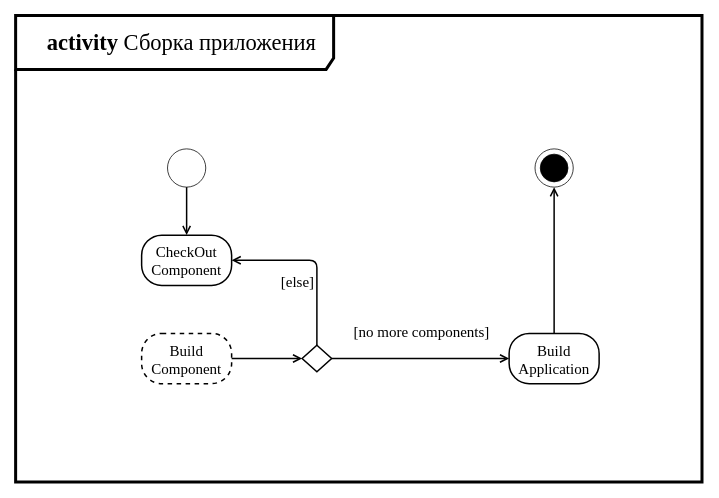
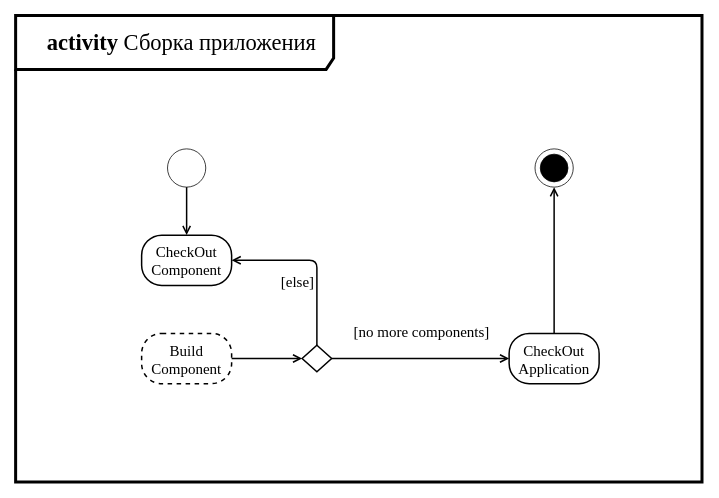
node "Build Application": label "Build Application" -> "CheckOut Application"
